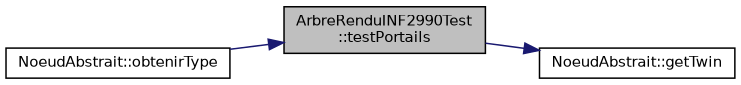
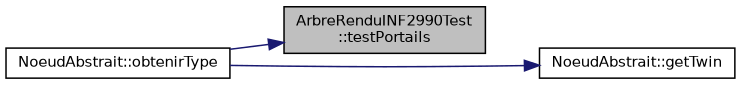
edge "ArbreRenduINF2990Test ::testPortails" -> "NoeudAbstrait::getTwin": now "NoeudAbstrait::obtenirType" -> "NoeudAbstrait::getTwin"
